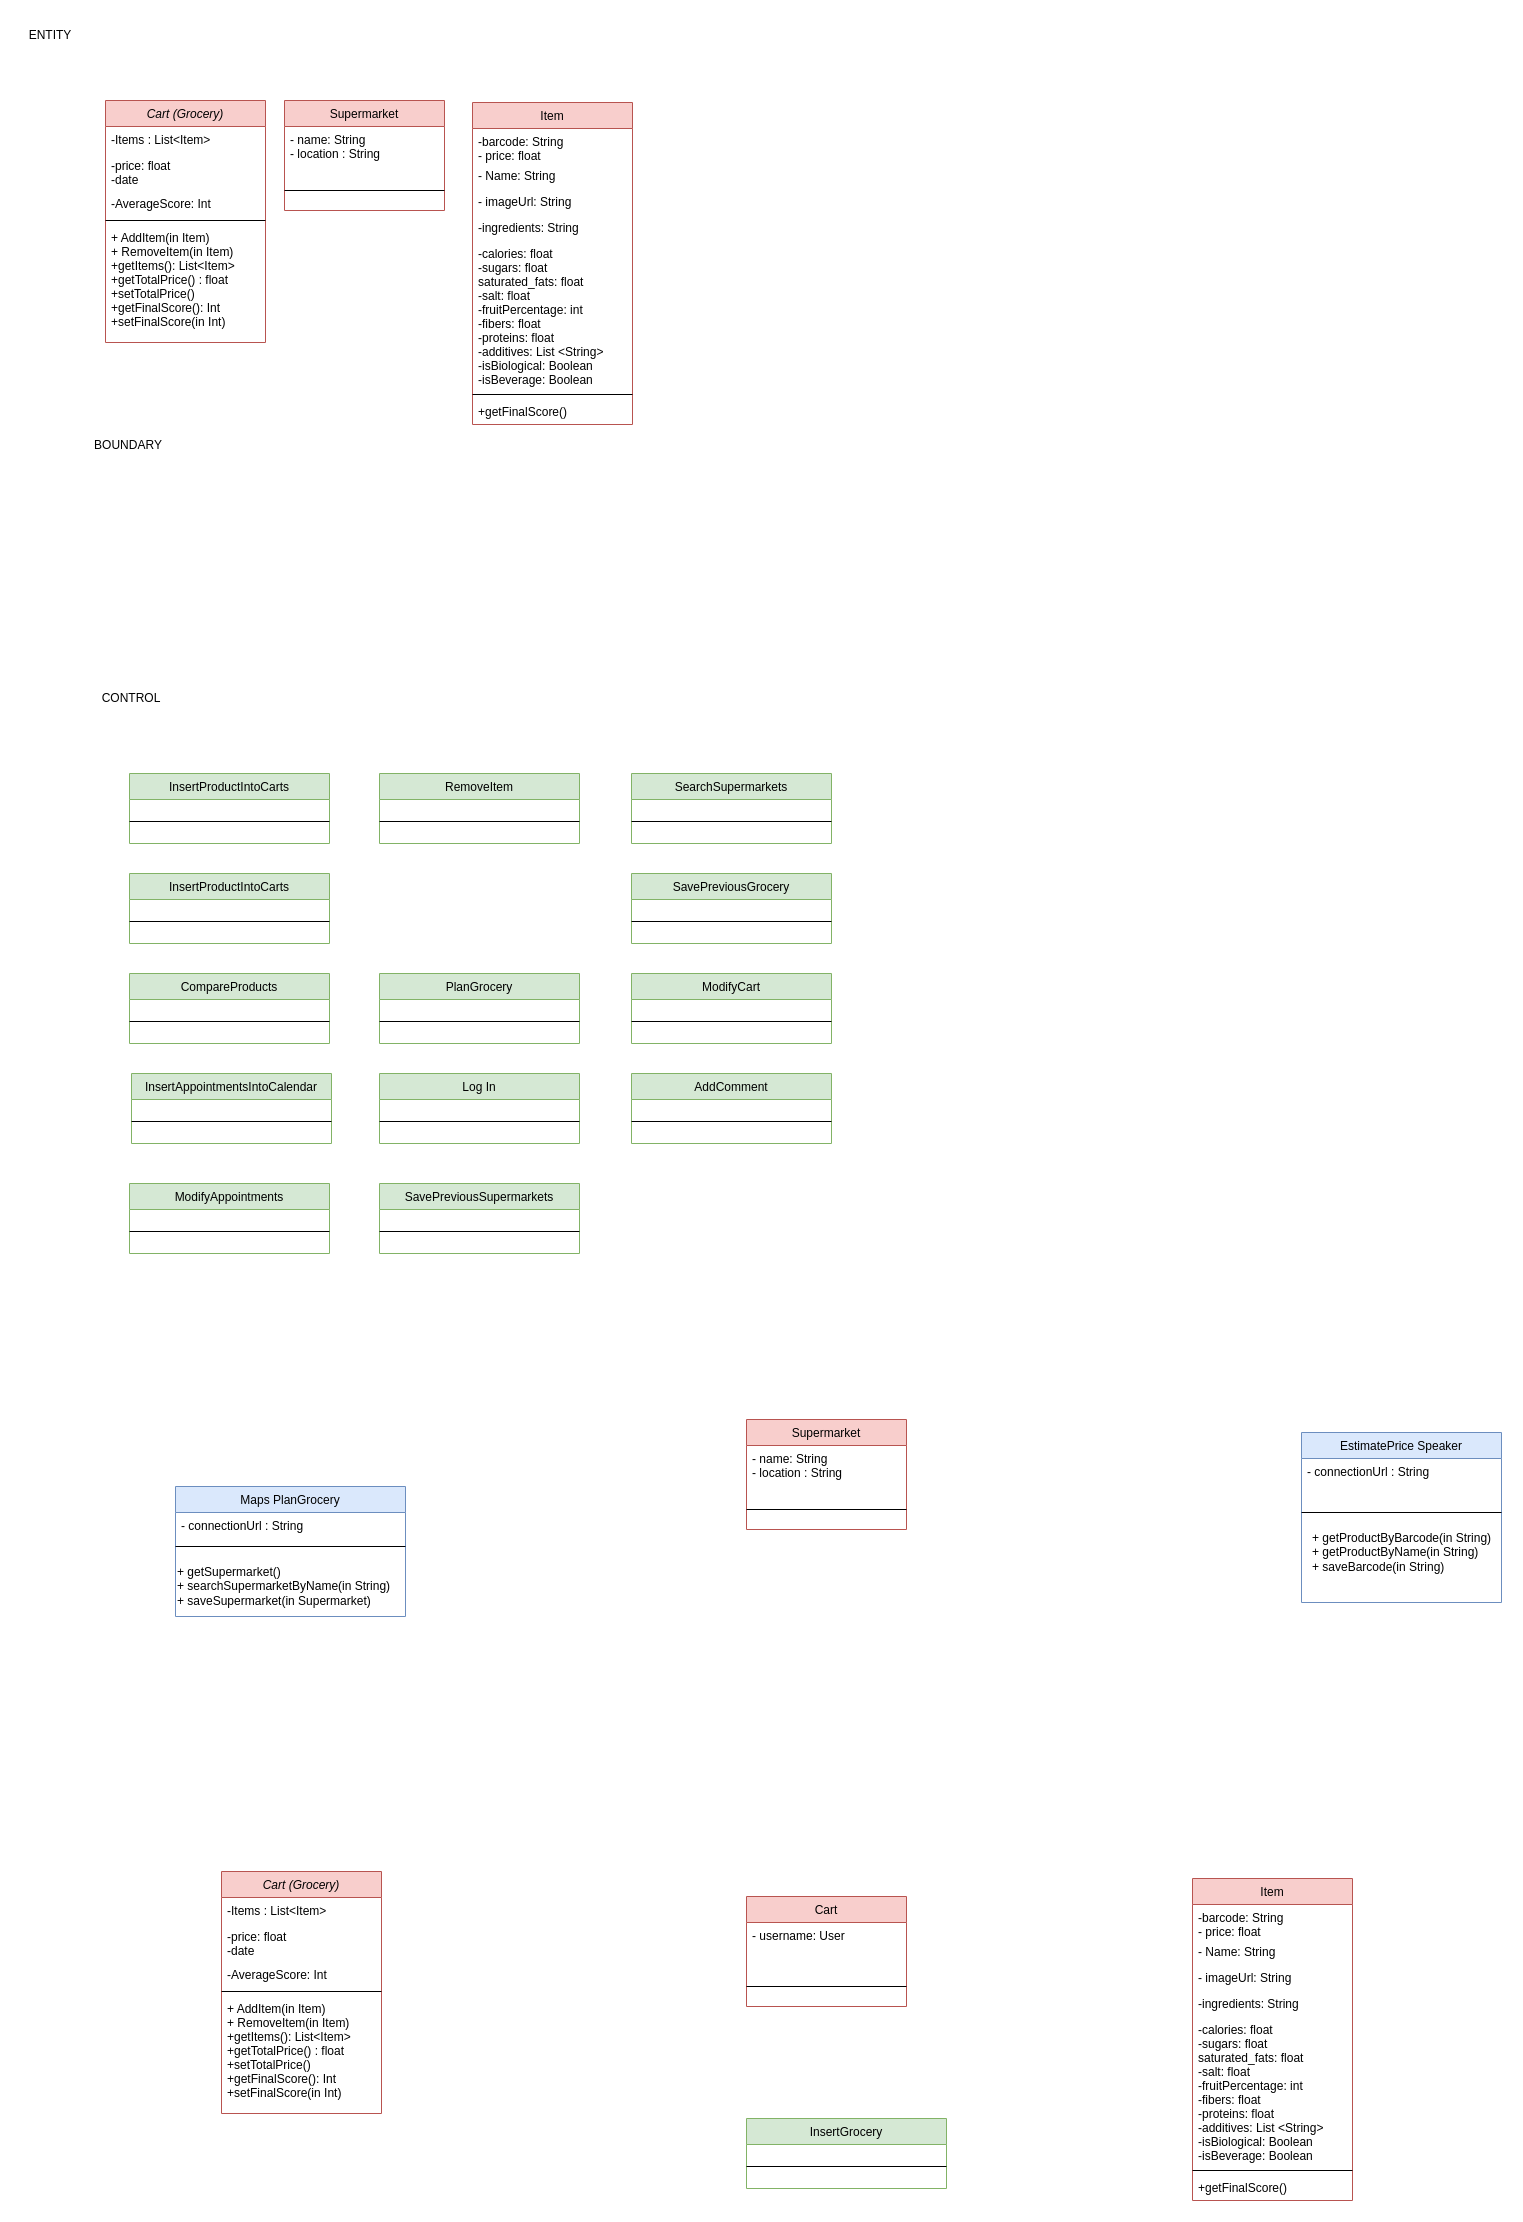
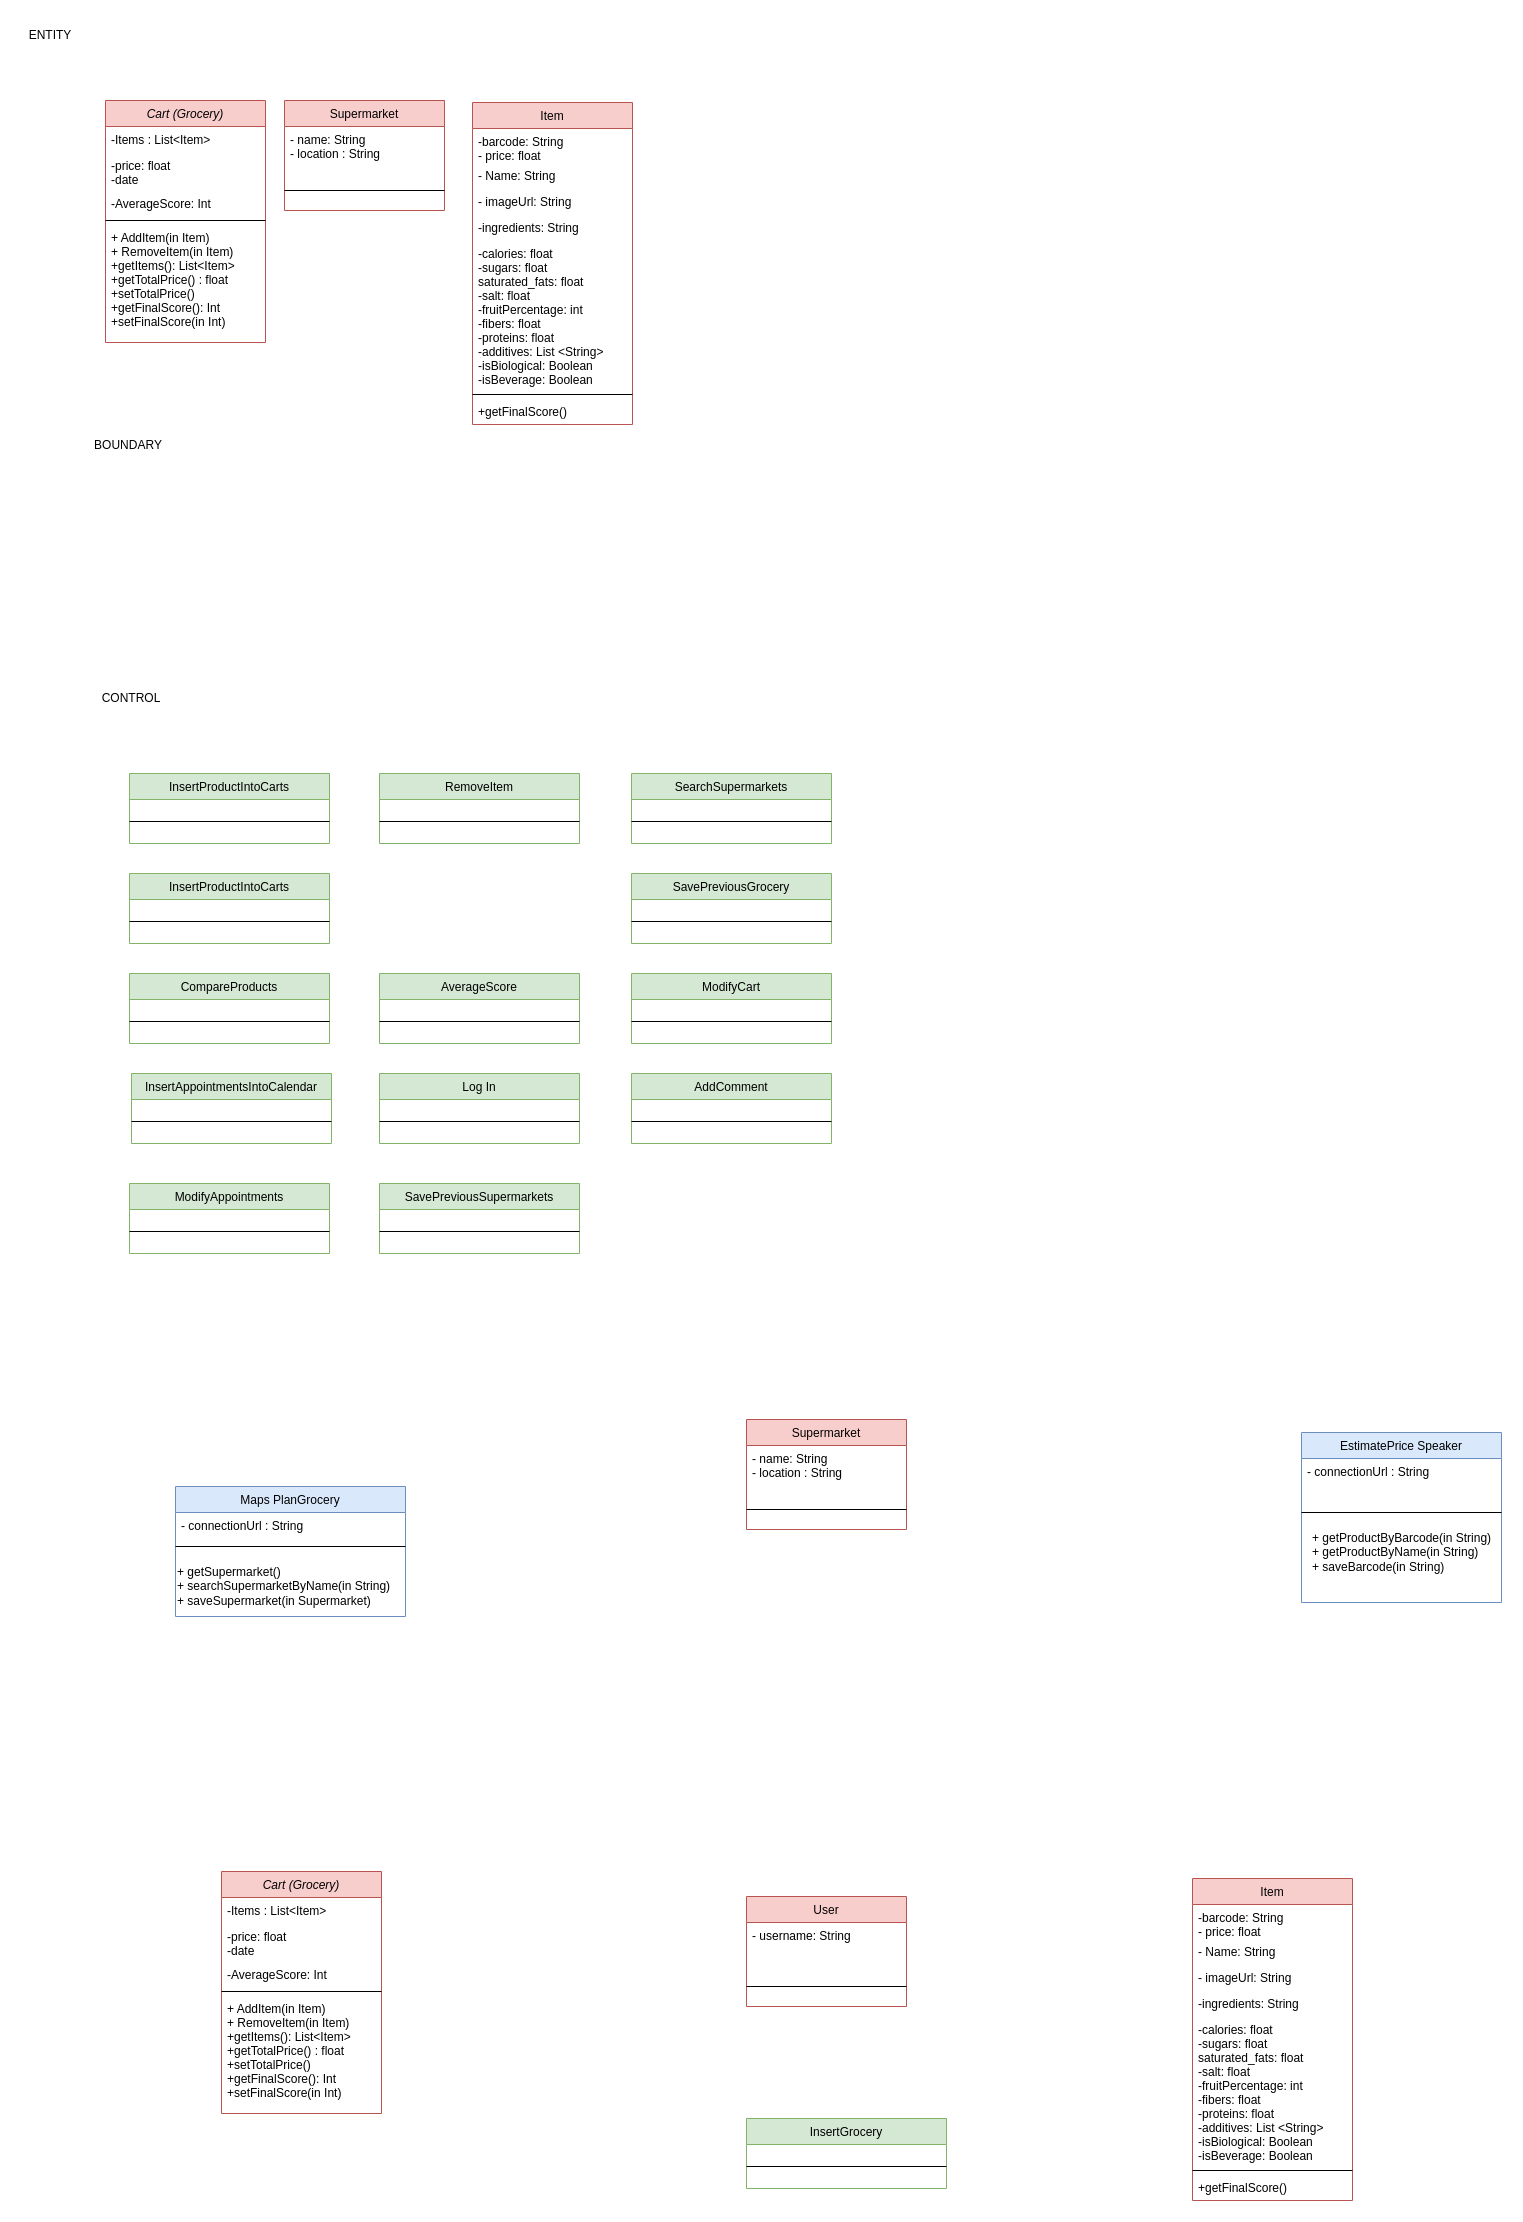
node "PlanGrocery": label "PlanGrocery" -> "AverageScore"
node "Cart": label "Cart" -> "User"
node "- username: User": label "- username: User" -> "- username: String"
